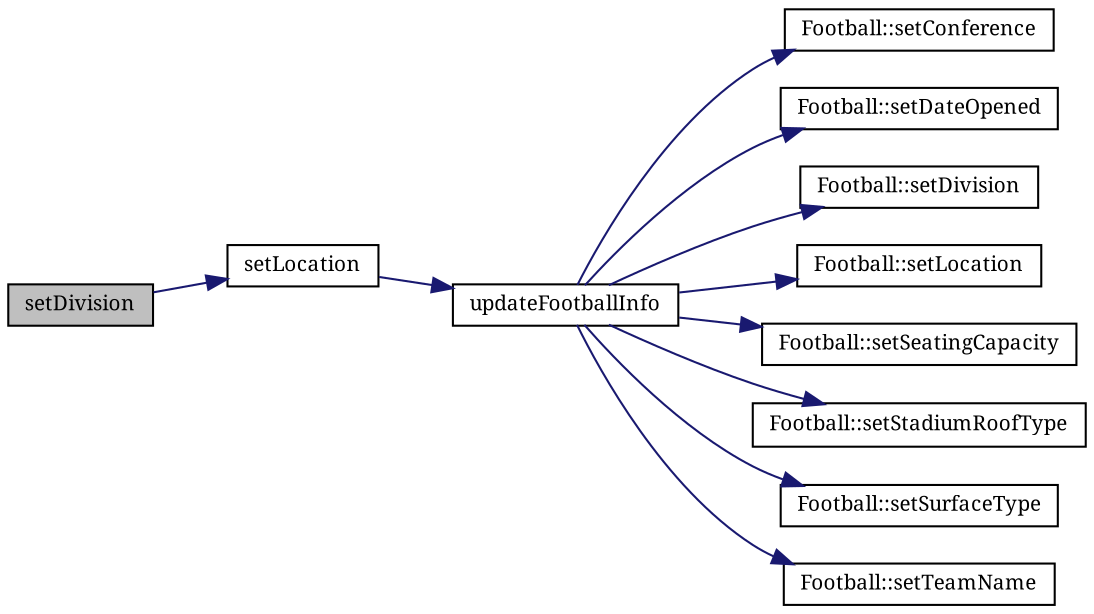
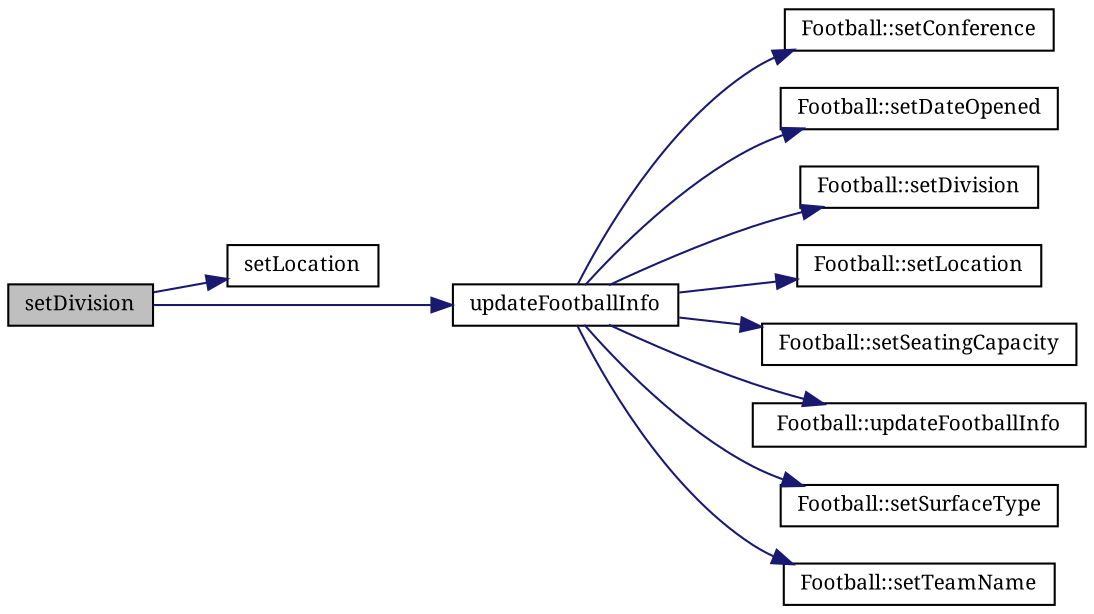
edge "setLocation" -> "updateFootballInfo": now "setDivision" -> "updateFootballInfo"
node "Football::setStadiumRoofType": label "Football::setStadiumRoofType" -> "Football::updateFootballInfo"
